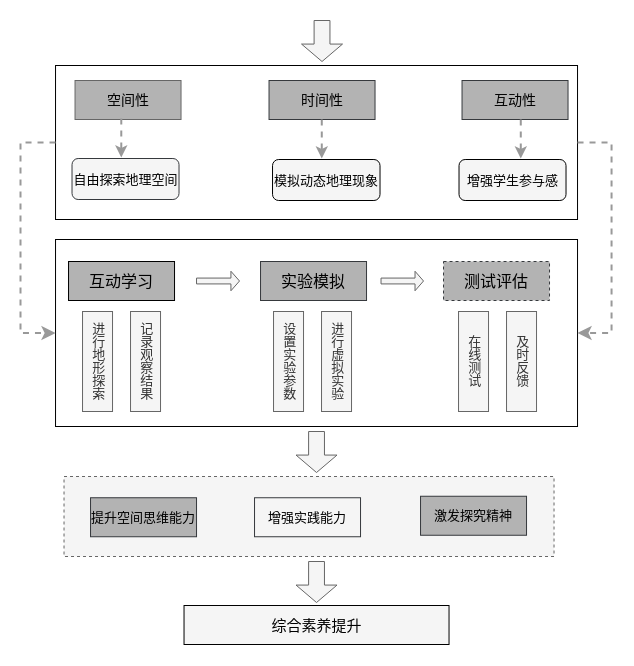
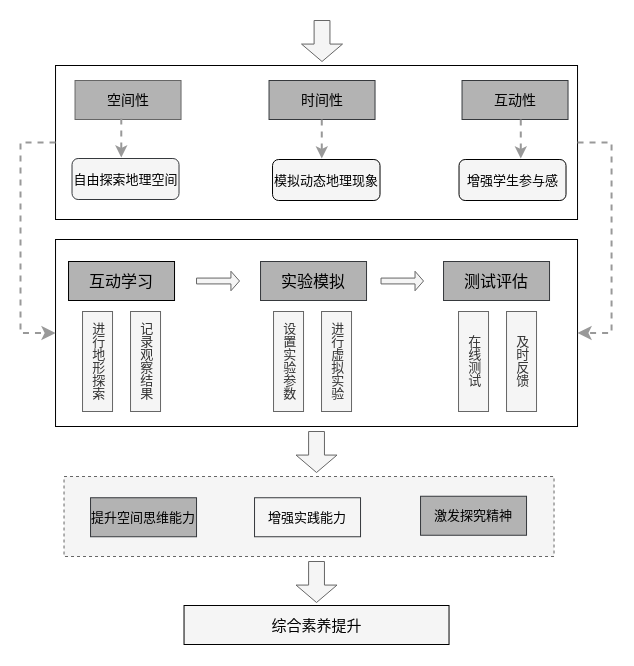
node "测试评估": style dashed -> solid
